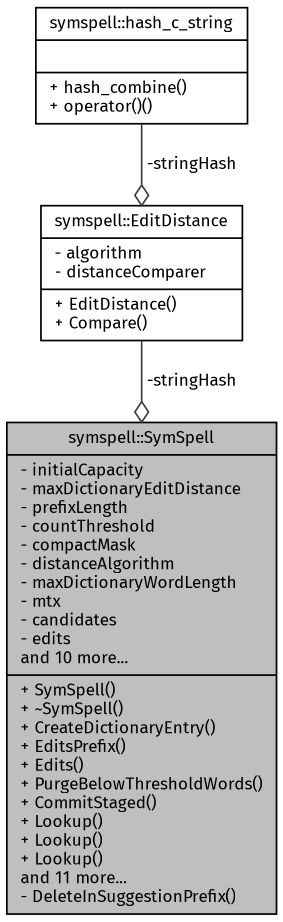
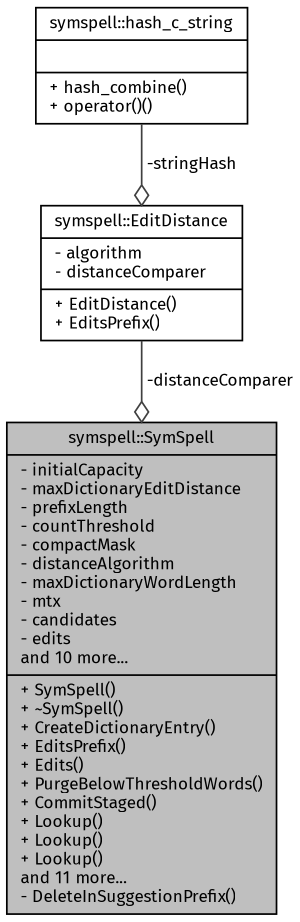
node "symspell::EditDistance": text "+ Compare()" -> "+ EditsPrefix()"
edge "symspell::EditDistance" -> "symspell::SymSpell": label " -stringHash" -> " -distanceComparer"
